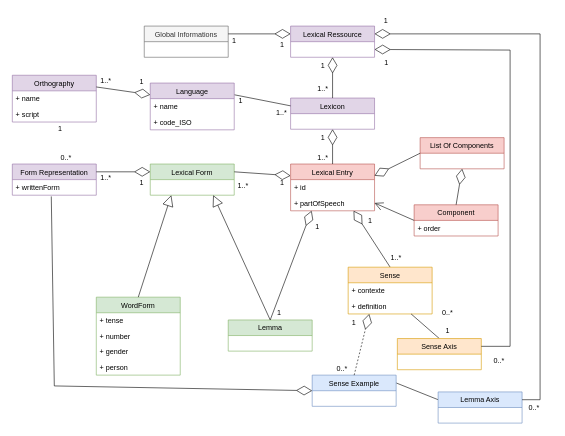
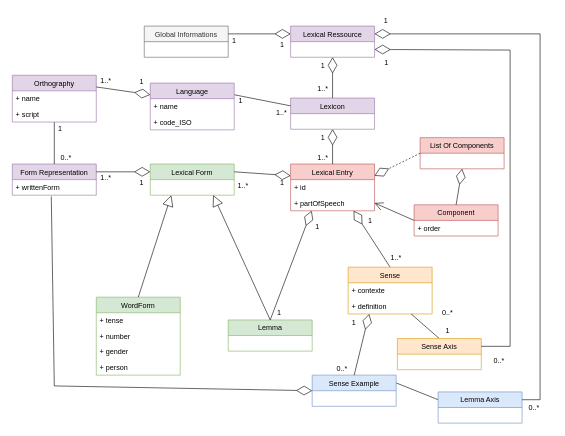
edge "Orthography" -- "Form Representation": added
edge "List Of Components" -> "Lexical Entry": style solid -> dashed
edge "Sense Example" -> "Sense": style dashed -> solid
